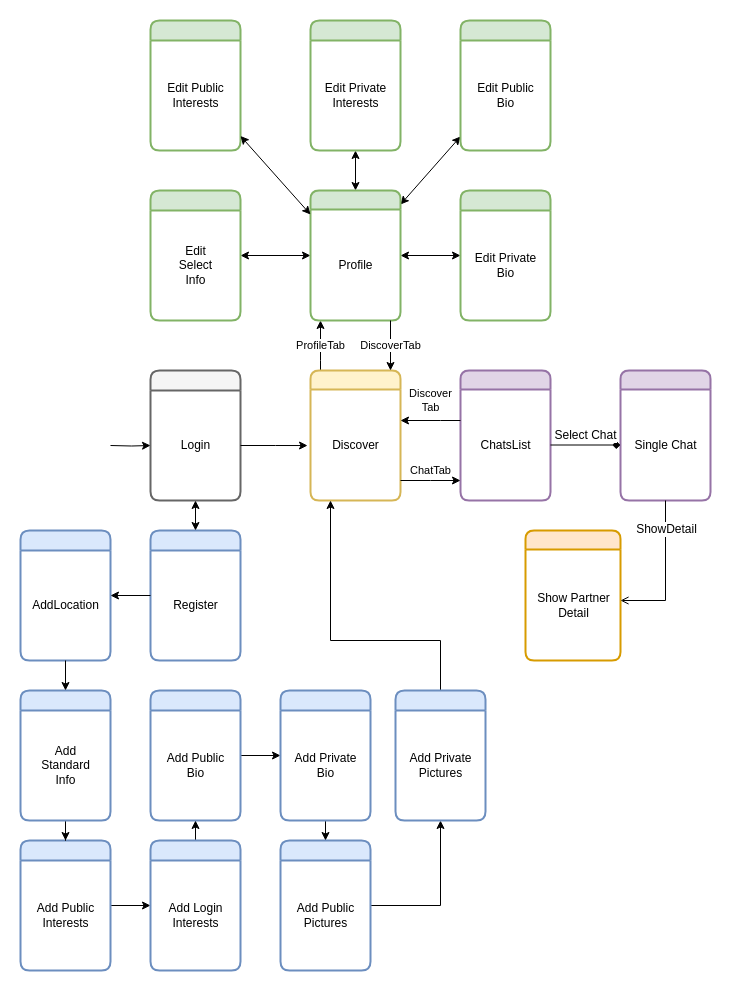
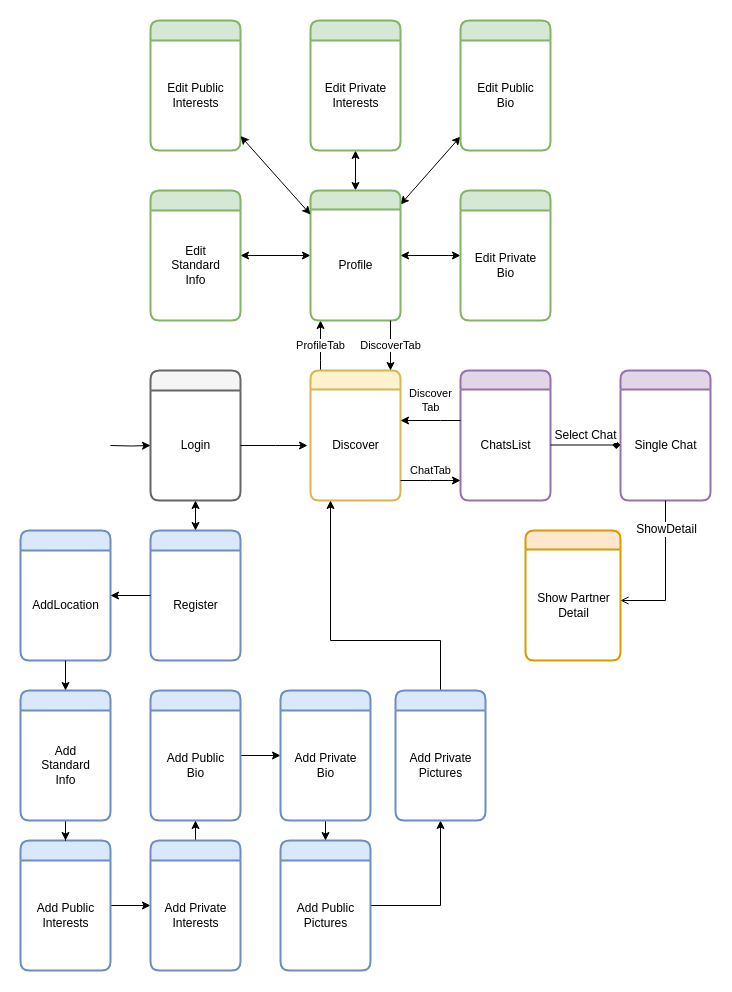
node "Edit Select Info": label "Edit Select Info" -> "Edit Standard Info"
node "Add Login Interests": label "Add Login Interests" -> "Add Private Interests"
